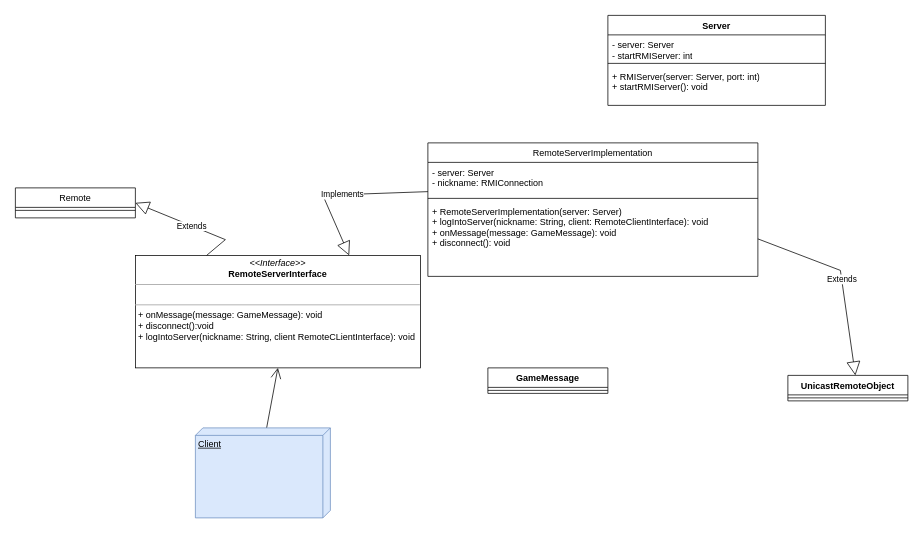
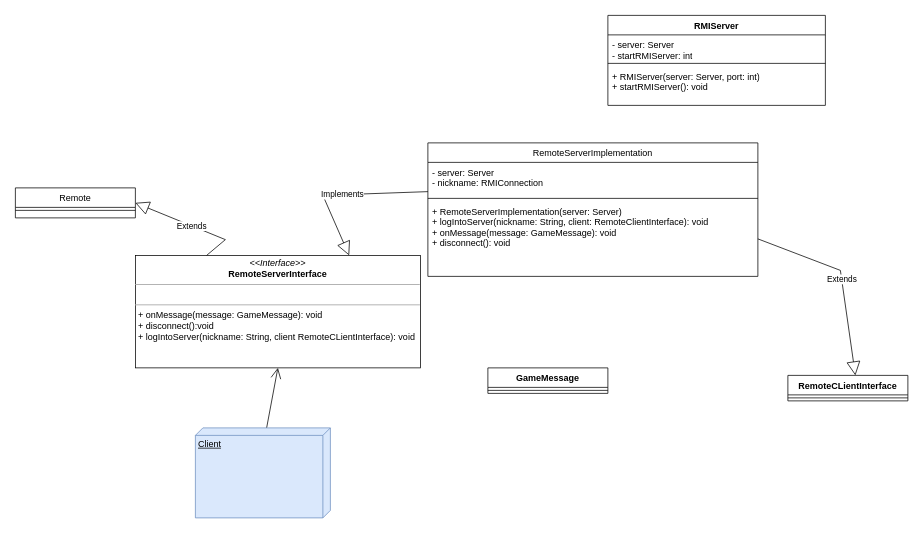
node "Server": label "Server" -> "RMIServer"
node "UnicastRemoteObject": label "UnicastRemoteObject" -> "RemoteCLientInterface"
